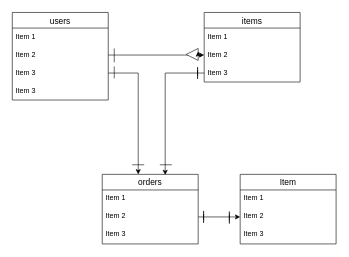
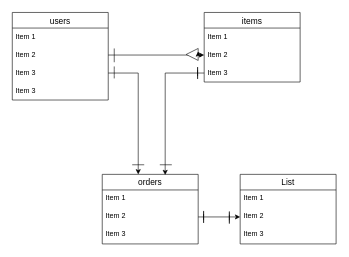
node "Item": label "Item" -> "List"
